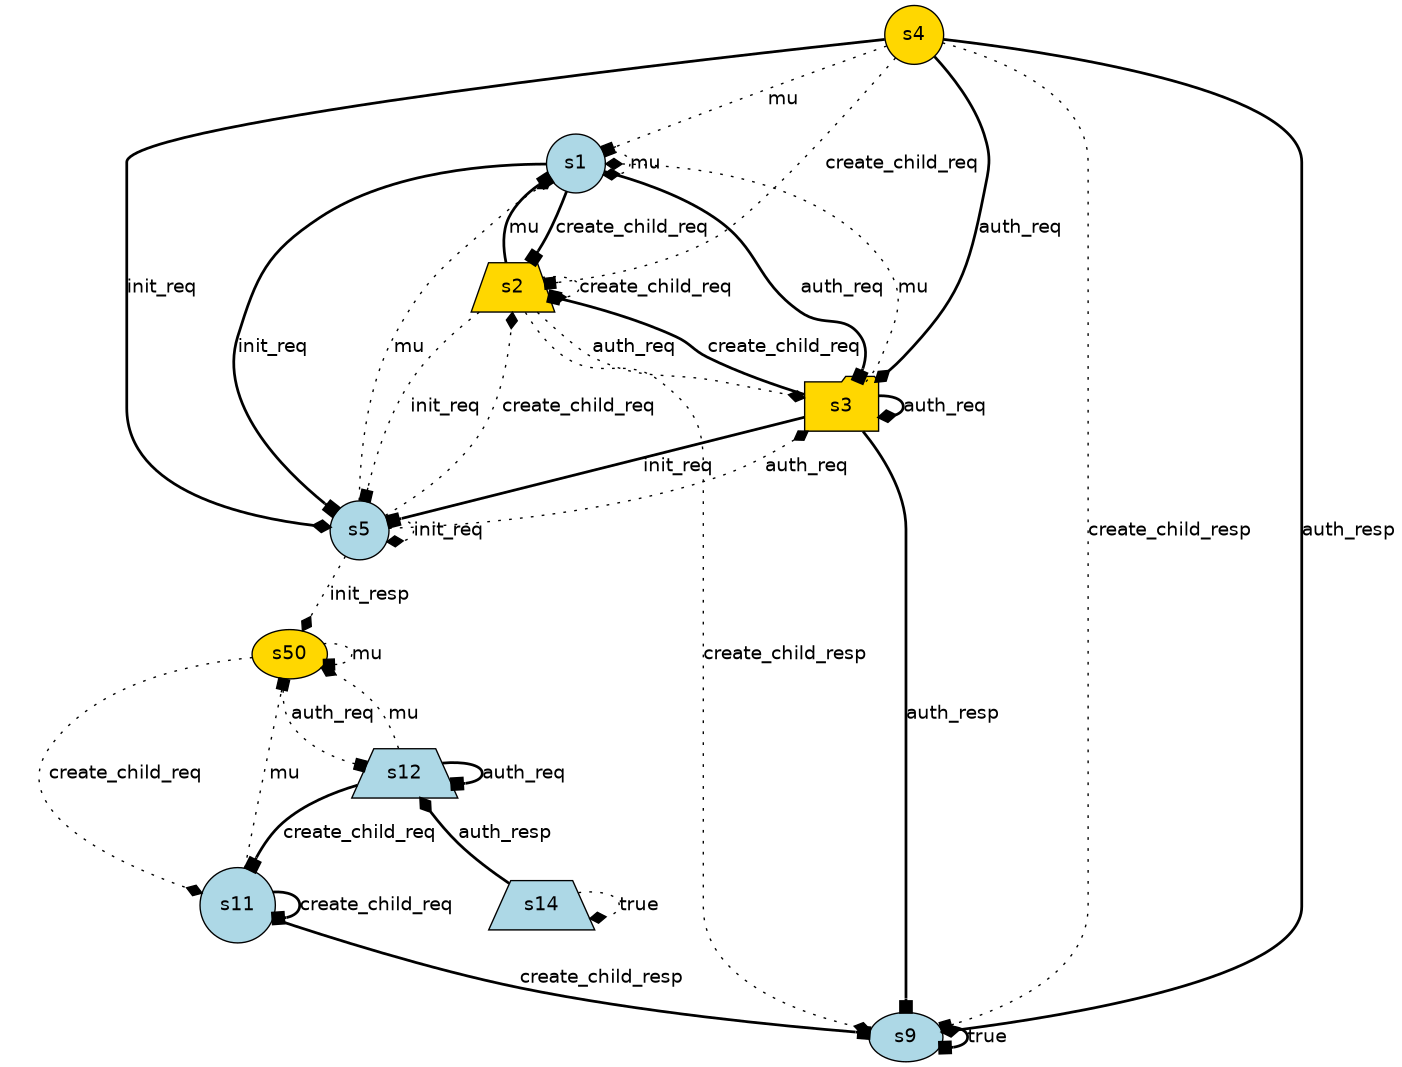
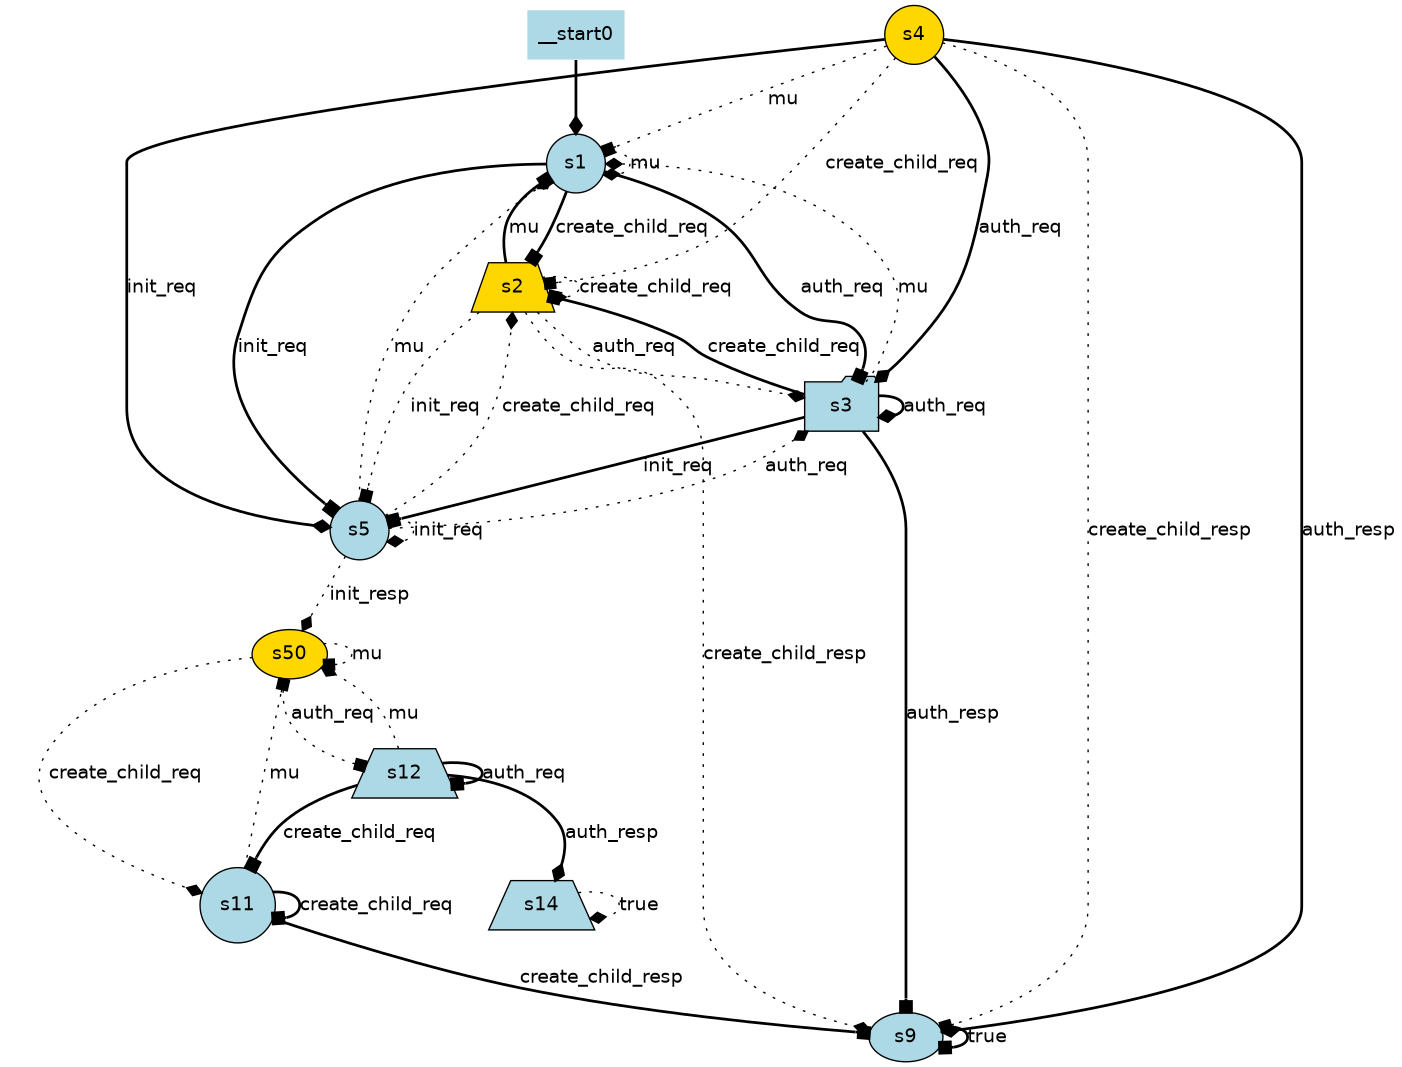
node "__start0": added
node "s3": fillcolor gold -> lightblue
edge "s14" -> "s12": reversed
